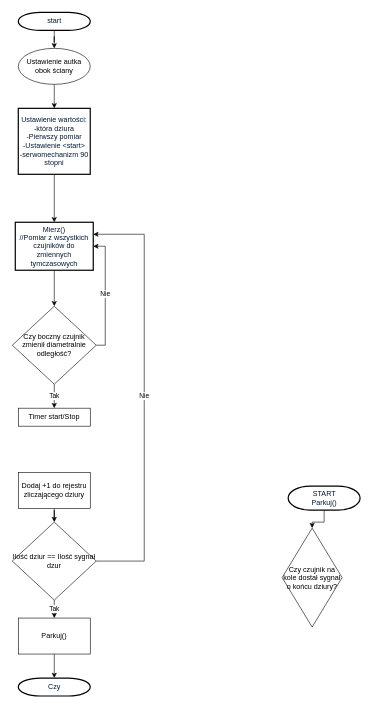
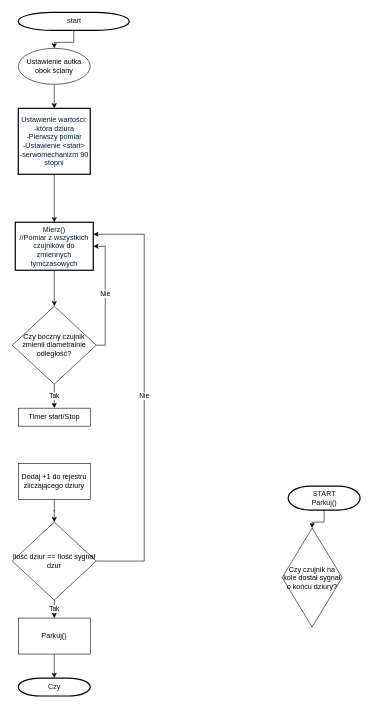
node "start": size 72x18 -> 111x18
node "Dodaj +1 do rejestru zliczającego dziury": moved (54, 491) -> (54, 482)
